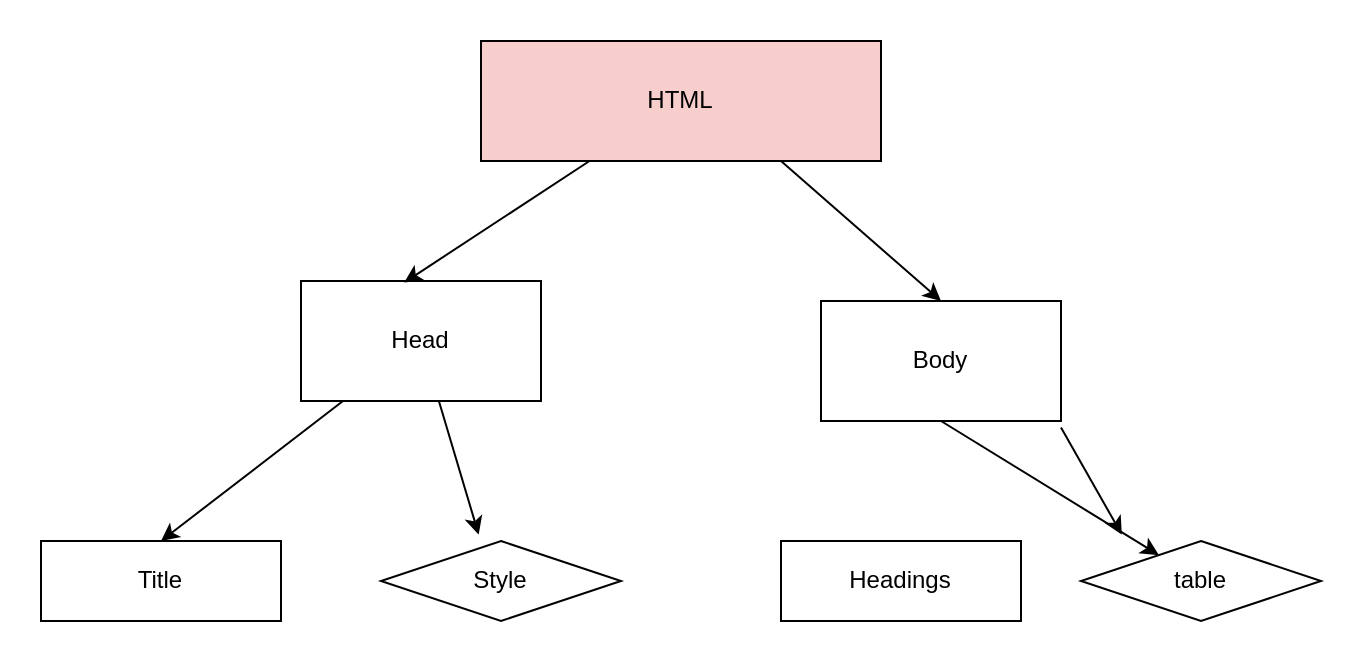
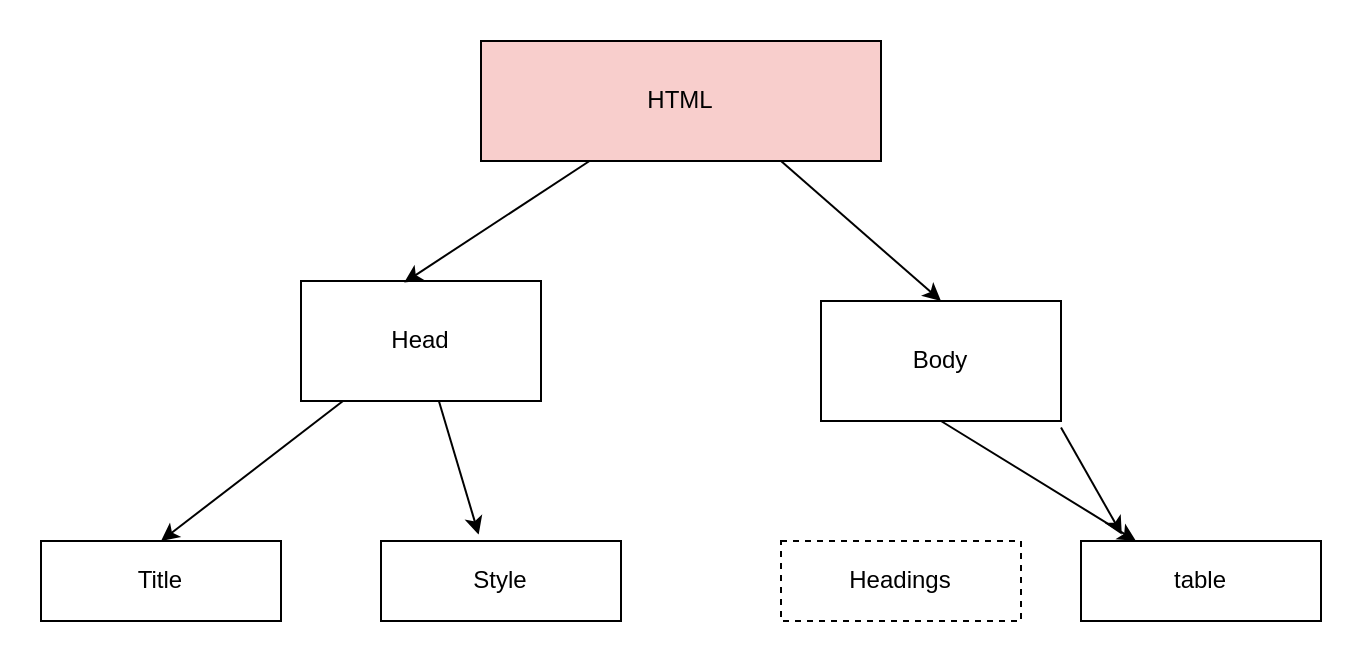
node "Style": shape diamond -> rectangle
node "Headings": style solid -> dashed
node "table": shape diamond -> rectangle
